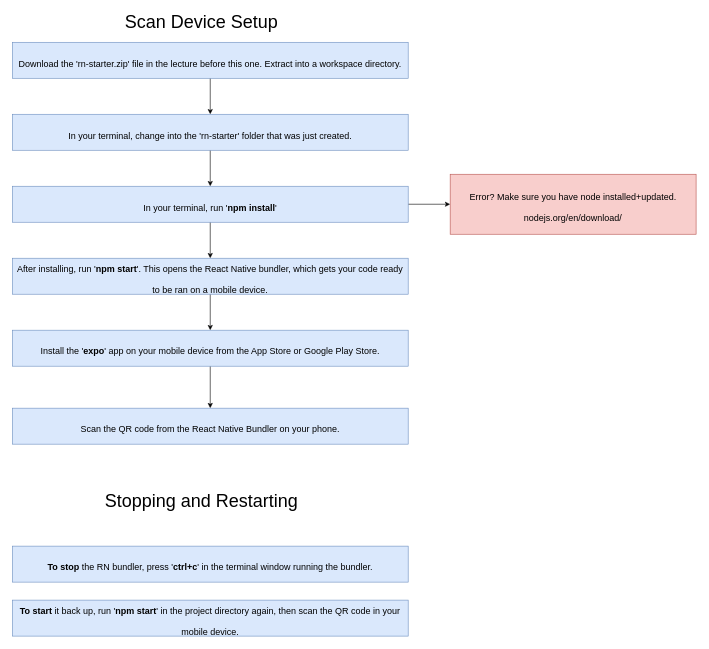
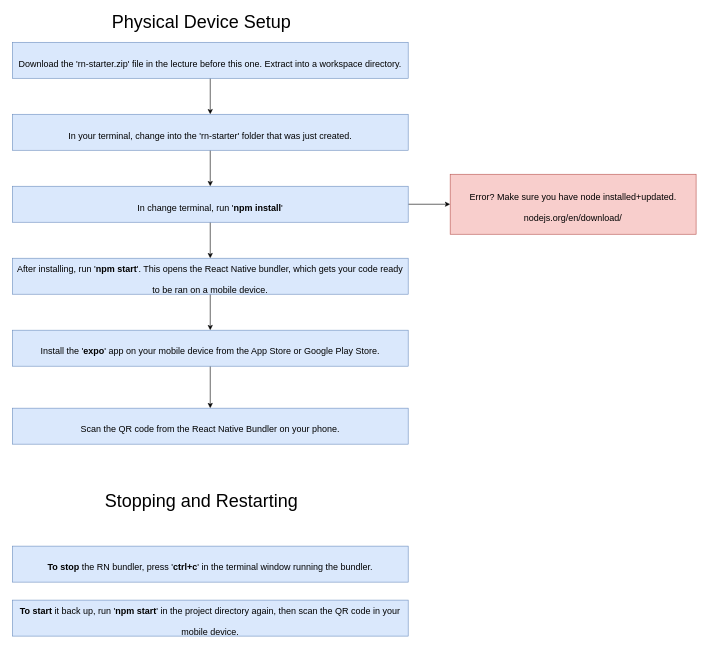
node "Scan Device Setup": label "Scan Device Setup" -> "Physical Device Setup"
node "In your terminal, run 'npm install'": label "In your terminal, run 'npm install'" -> "In change terminal, run 'npm install'"
